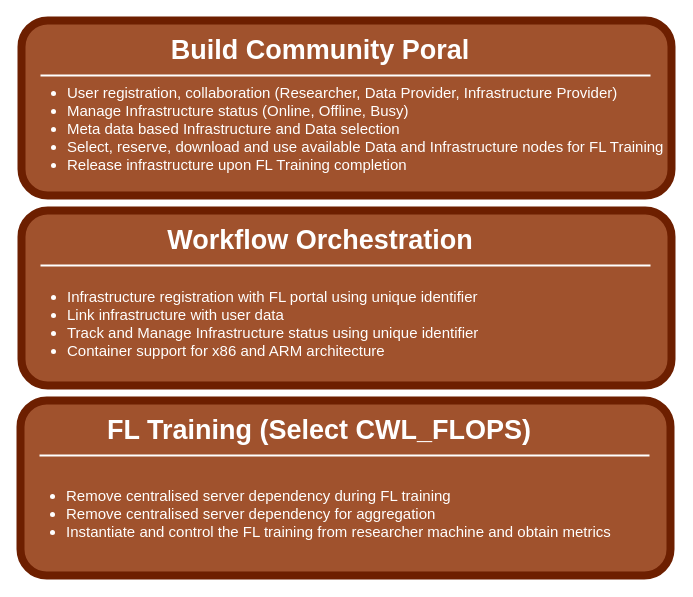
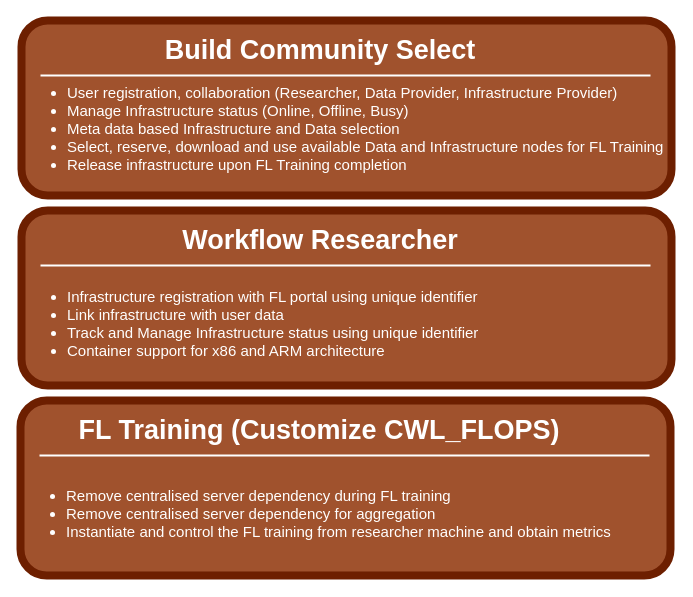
node "Build Community Poral": label "Build Community Poral" -> "Build Community Select"
node "Workflow Orchestration": label "Workflow Orchestration" -> "Workflow Researcher"
node "FL Training (Select CWL_FLOPS)": label "FL Training (Select CWL_FLOPS)" -> "FL Training (Customize CWL_FLOPS)"
